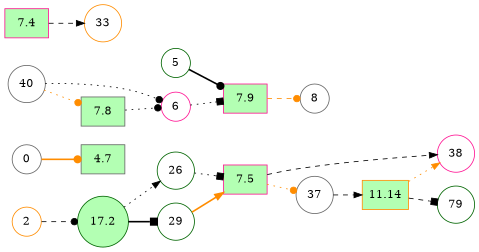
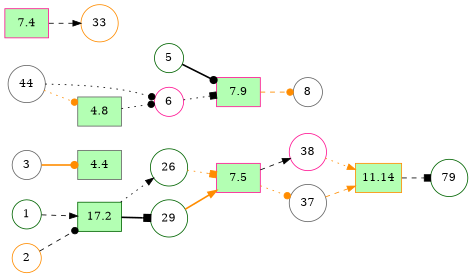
node "40": label "40" -> "44"
node "7.8": label "7.8" -> "4.8"
node "0": label "0" -> "3"
node "4.7": label "4.7" -> "4.4"
edge "26" -> "7.5": color black -> darkorange
edge "11.14" -> "38": reversed
edge "37" -> "11.14": color black -> darkorange
node "1": added
node "17.2": shape circle -> box
